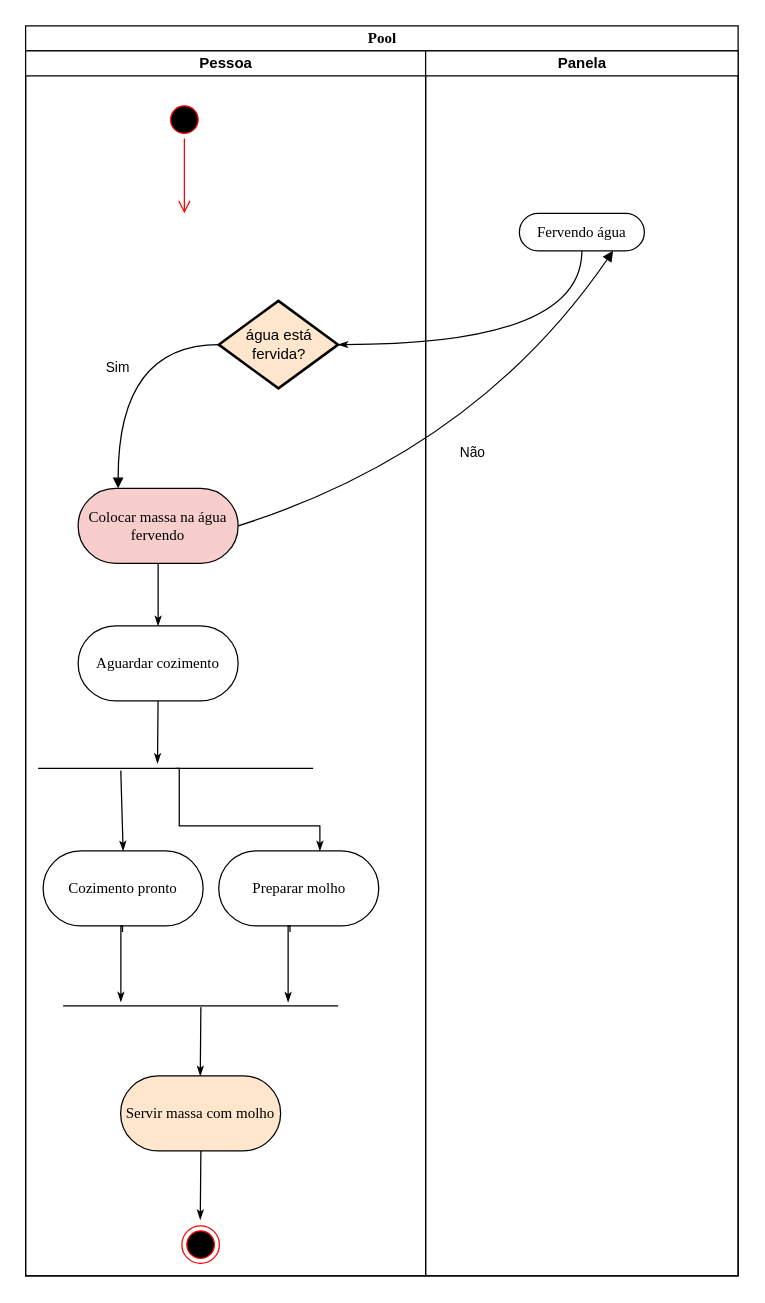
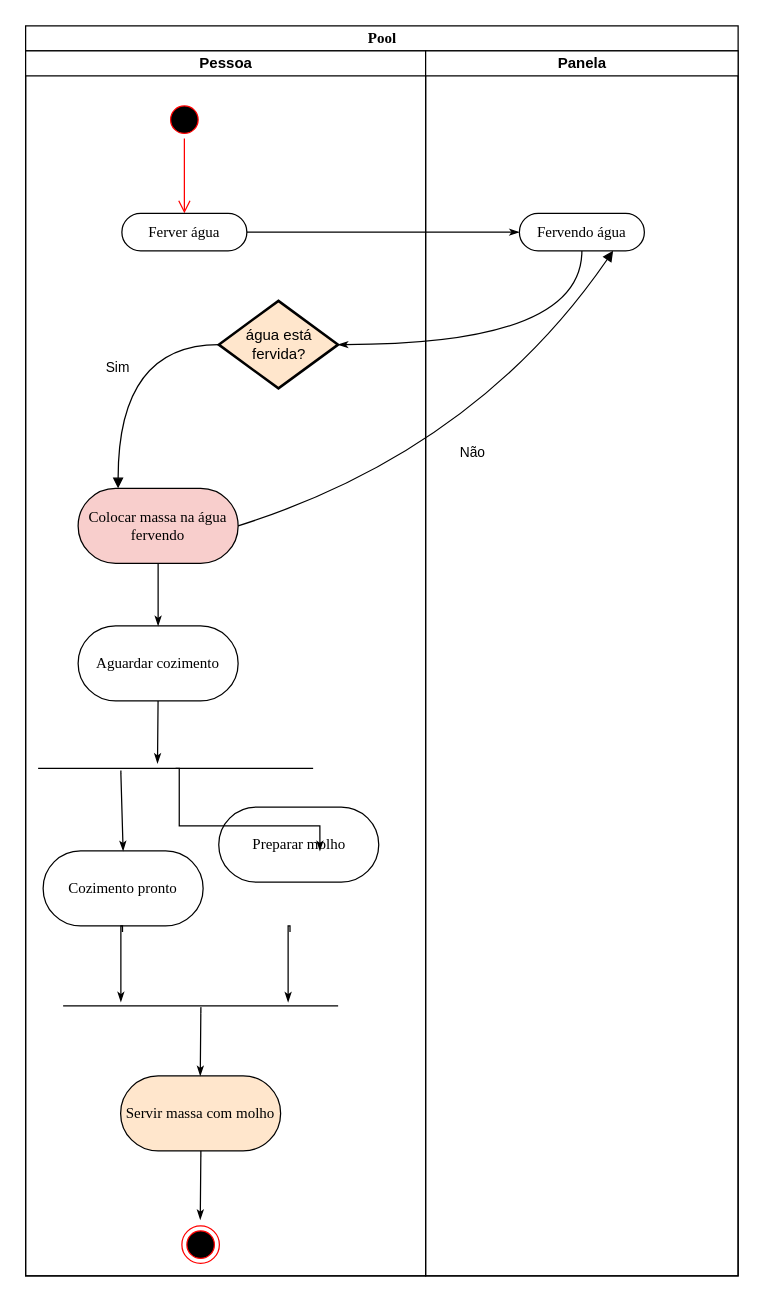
node "Ferver água": added
edge "Ferver água" -> "Fervendo água": added
node "Preparar molho": moved (299, 888) -> (299, 844)
